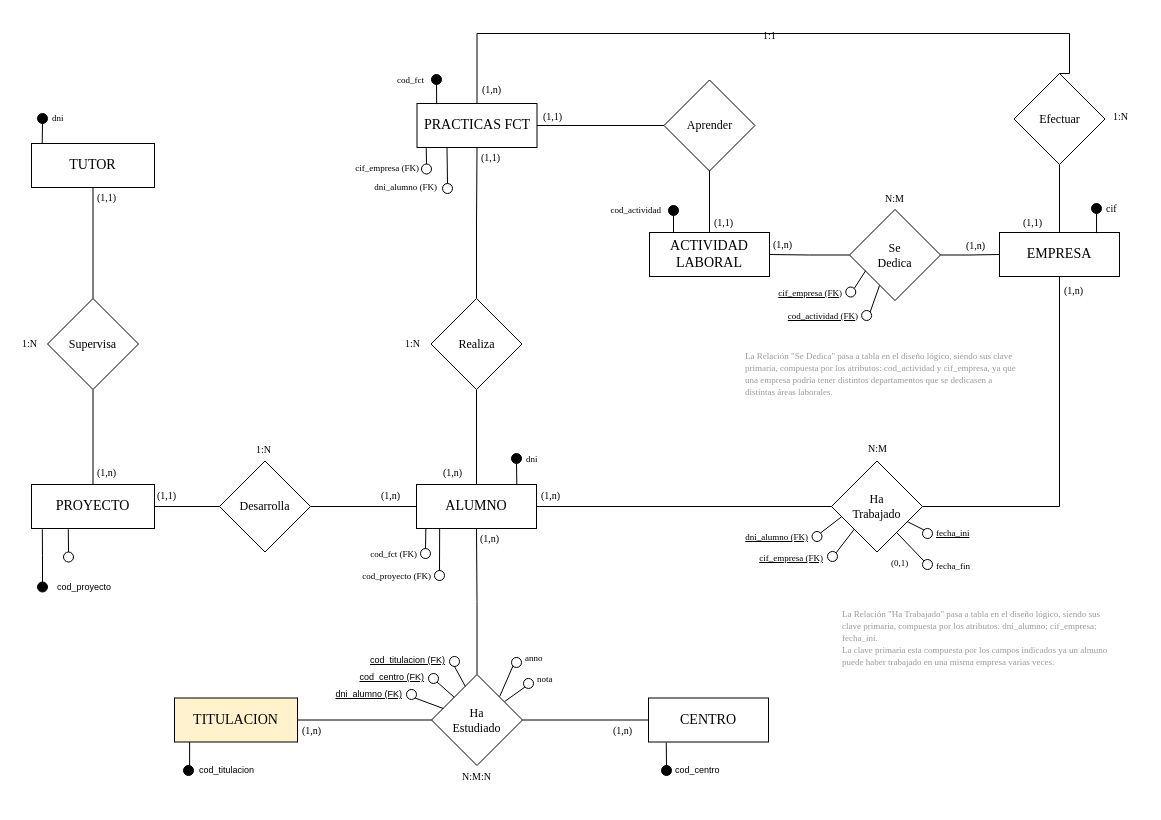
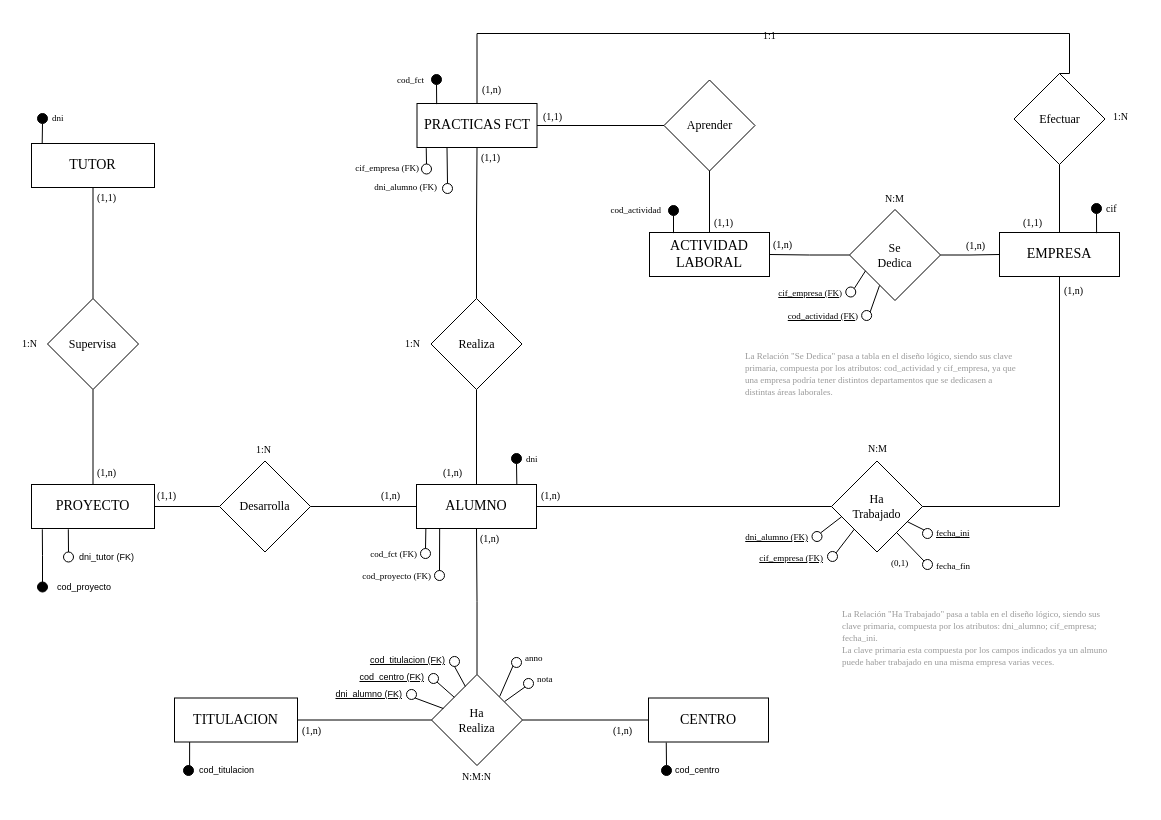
node "dni_tutor (FK)": added
node "TITULACION": fillcolor #fff2cc -> #ffffff
node "Ha Estudiado": label "Ha Estudiado" -> "Ha Realiza"
